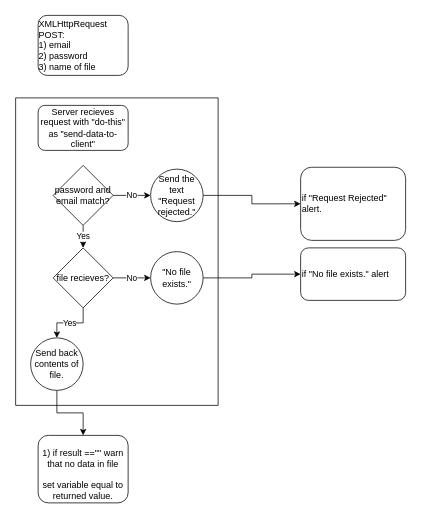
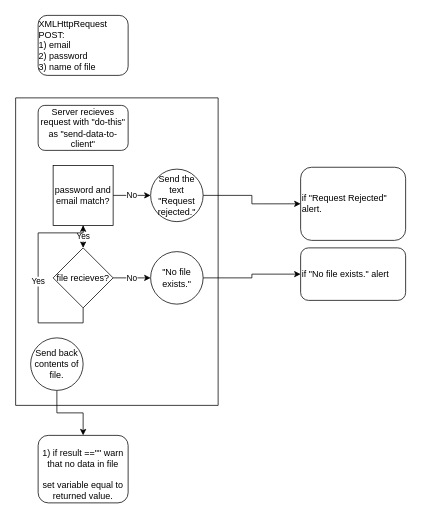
node "password and email match?": shape diamond -> rectangle
edge "file recieves?" -> "Send back contents of file.": now "file recieves?" -> "password and email match?"
